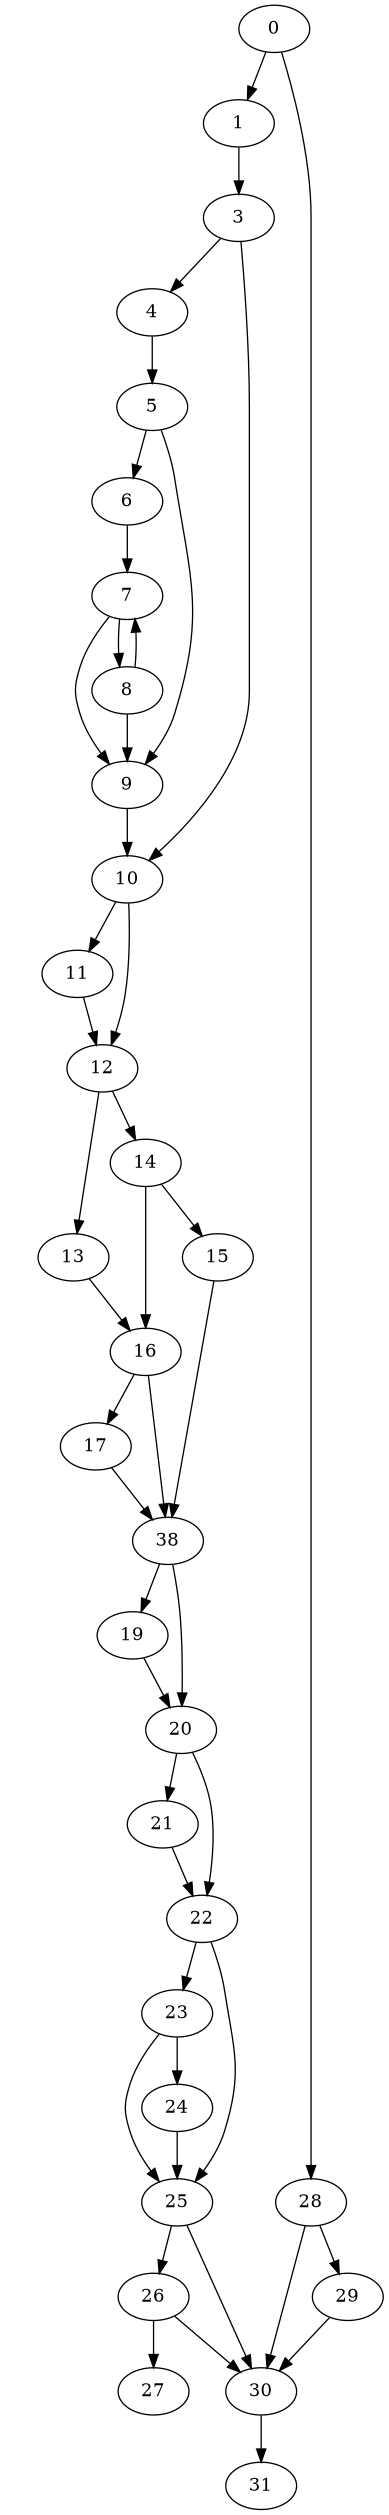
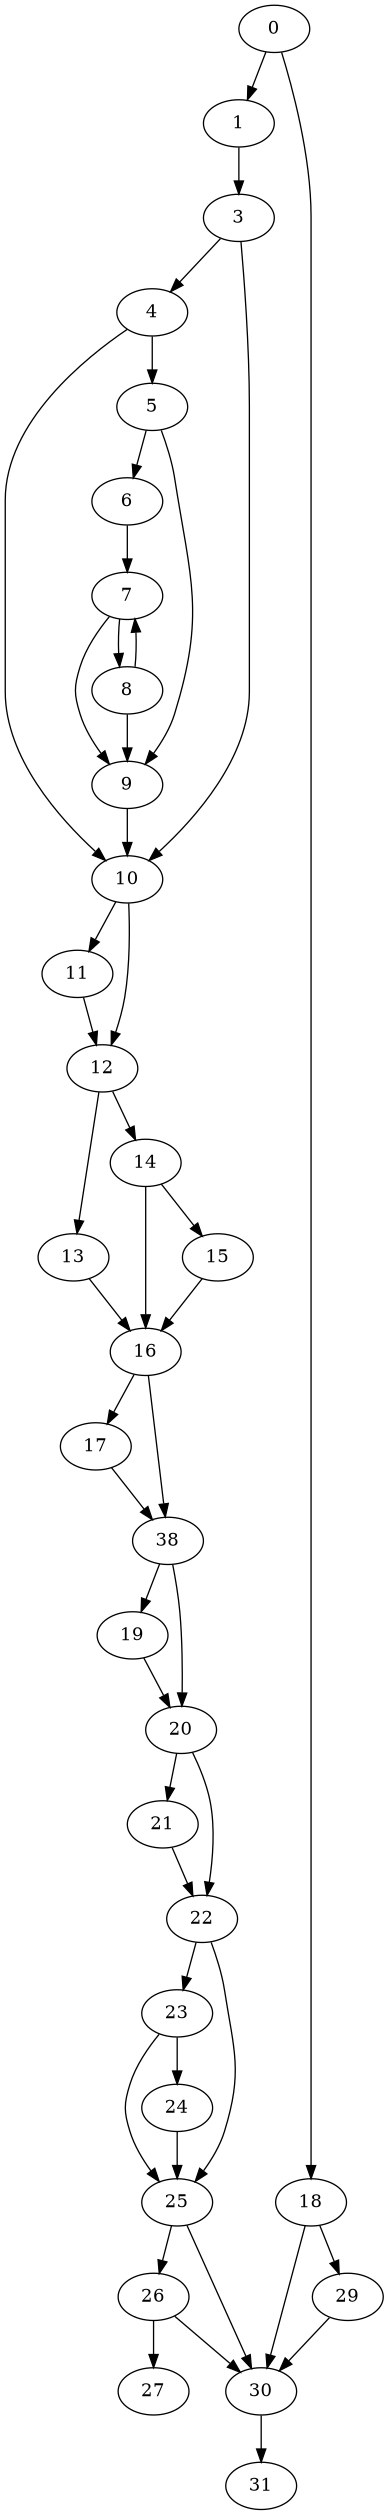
edge "4" -> "10": added
edge "15" -> "38": now "15" -> "16"
node "28": label "28" -> "18"
